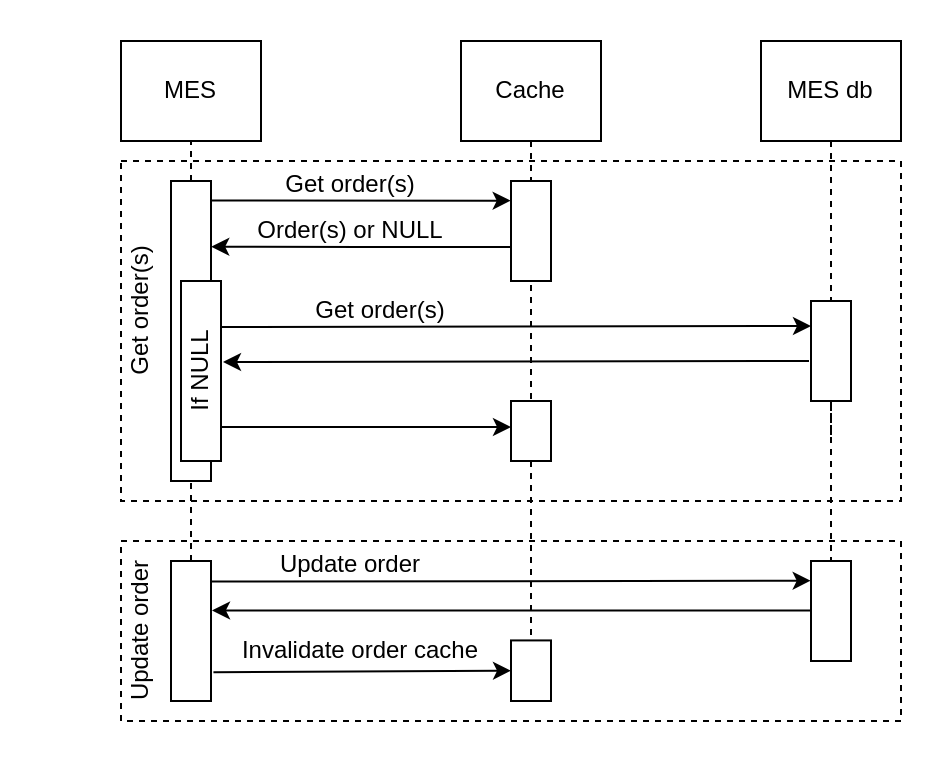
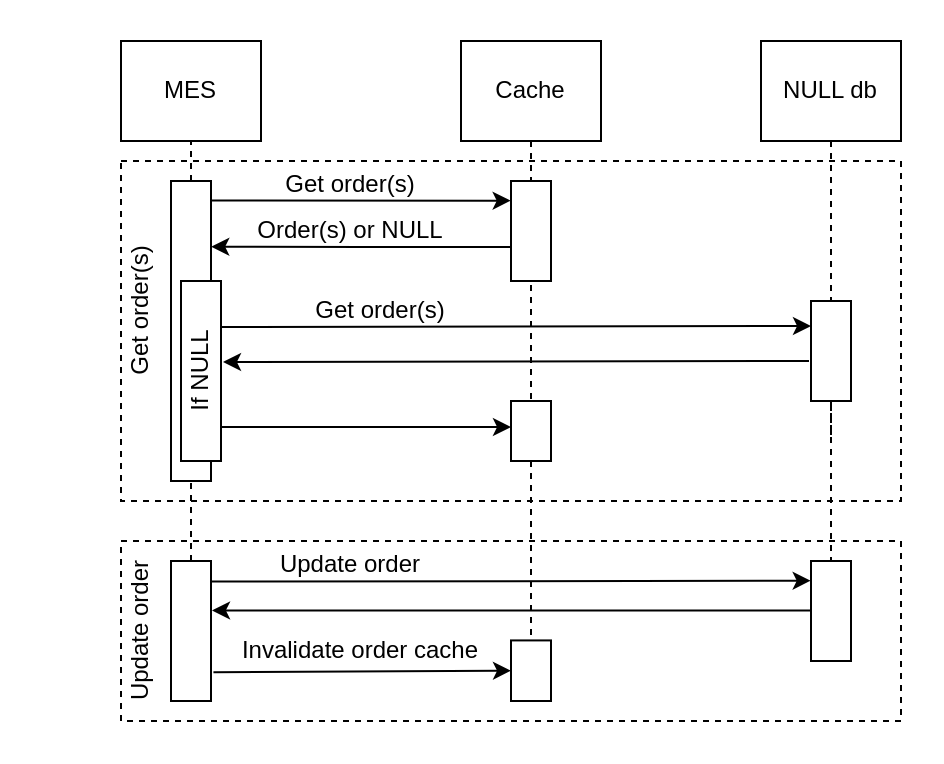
node "MES db": label "MES db" -> "NULL db"
